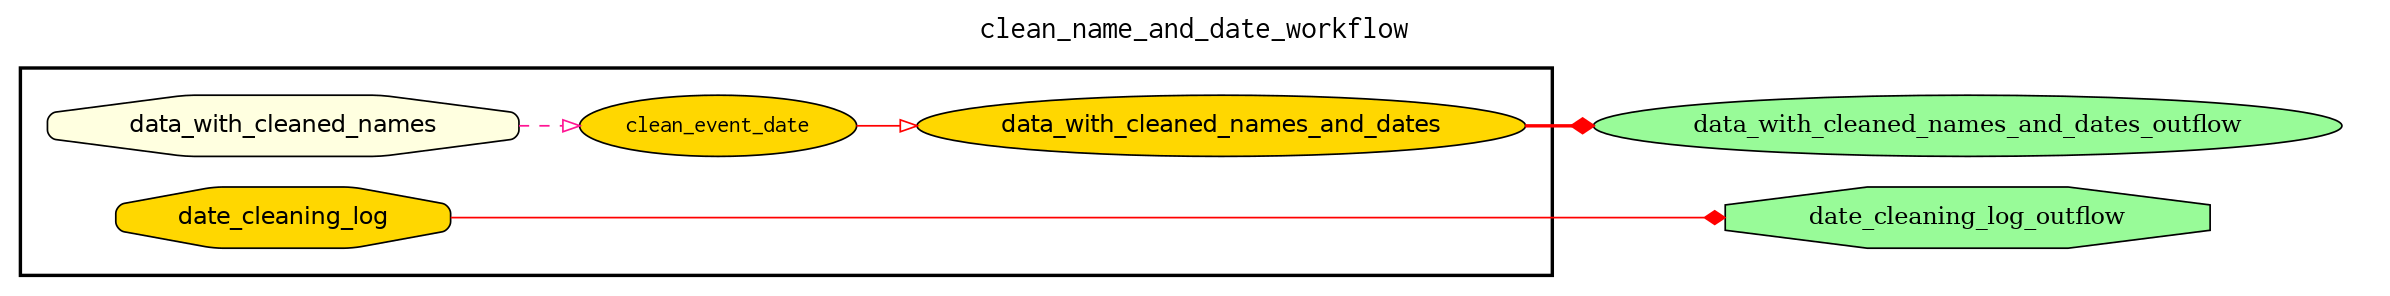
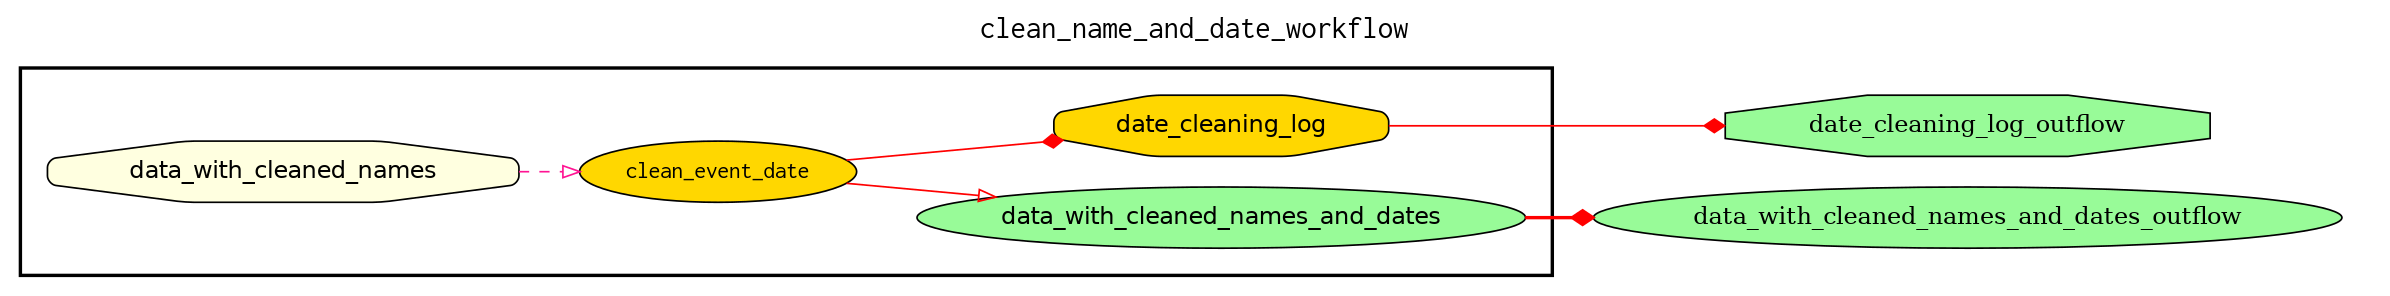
node "data_with_cleaned_names_and_dates": fillcolor gold -> palegreen
edge "clean_event_date" -> "date_cleaning_log": added
